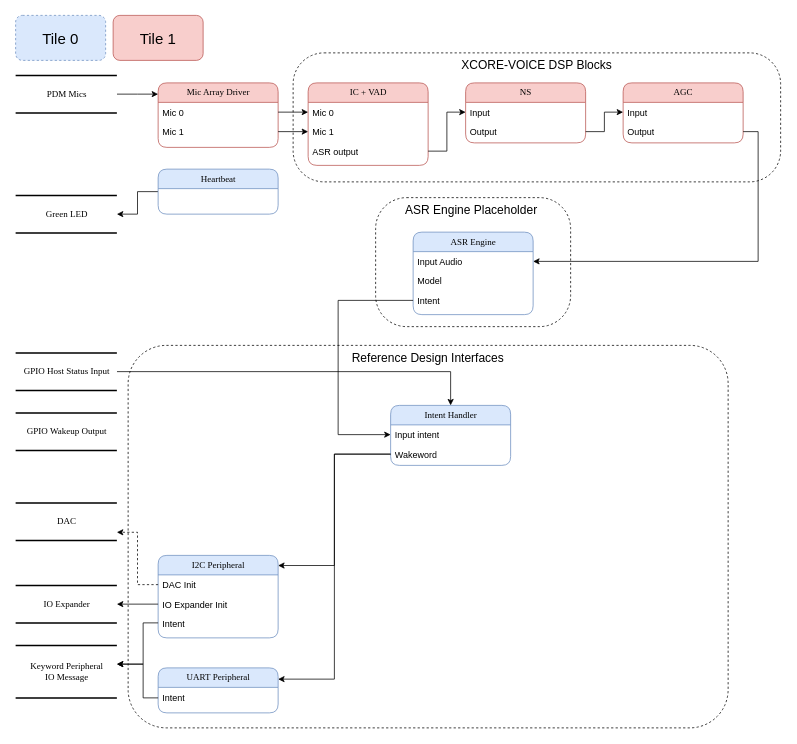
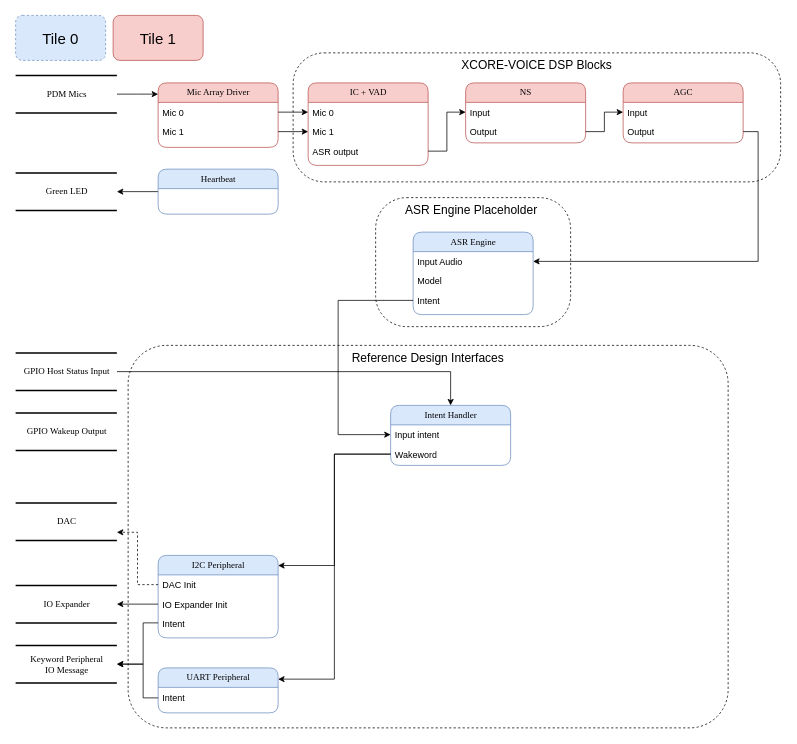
node "Green LED": moved (66, 214) -> (66, 192)
node "Keyword Peripheral IO Message": size 101x53 -> 101x38
